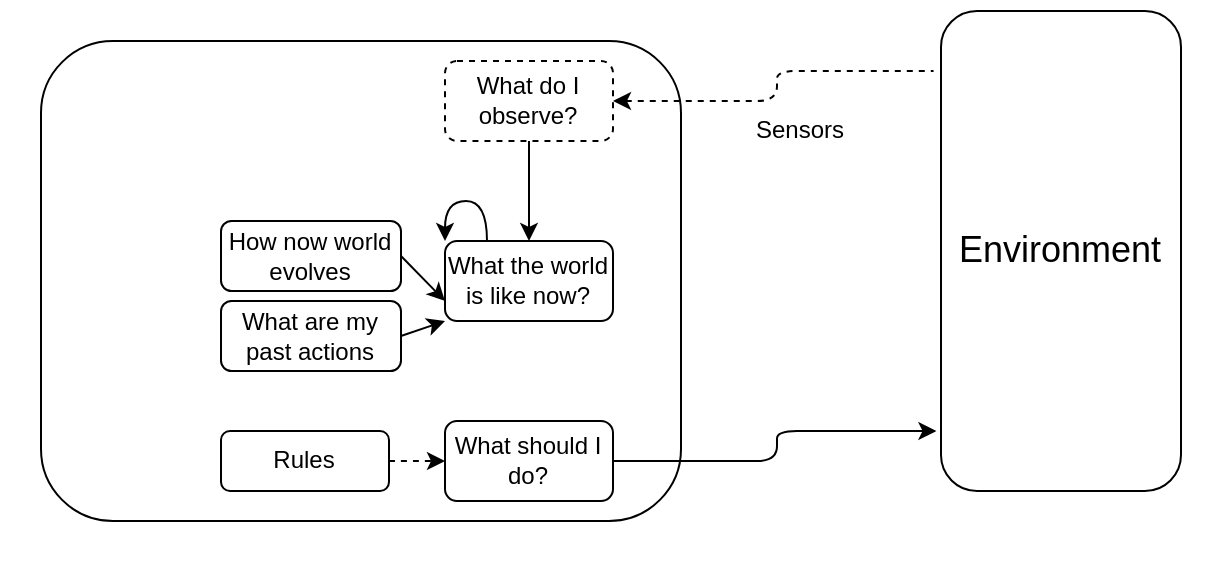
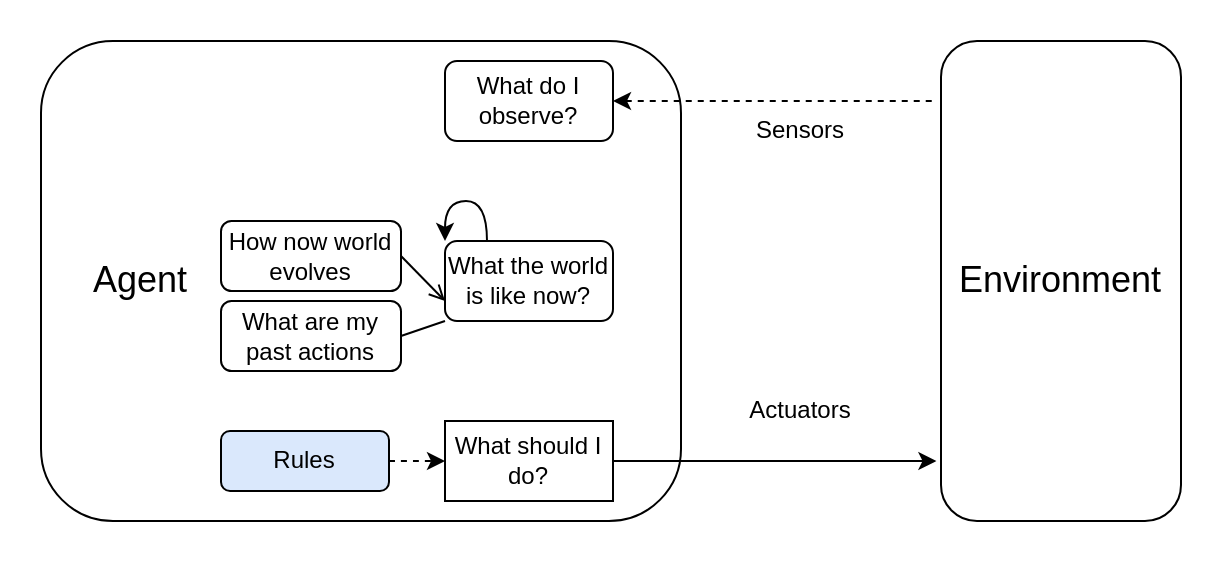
node "What do I observe?": style dashed -> solid
edge "What do I observe?" -> "What the world is like now?": removed
node "Environment": moved (1061, 251) -> (1061, 281)
node "Agent": added
edge "How now world evolves" -> "What the world is like now?": arrowhead classic -> open
edge "What are my past actions" -> "What the world is like now?": arrowhead classic -> none
node "Actuators": added
node "Rules": fillcolor #ffffff -> #dae8fc
node "What should I do?": shape rounded rectangle -> rectangle
